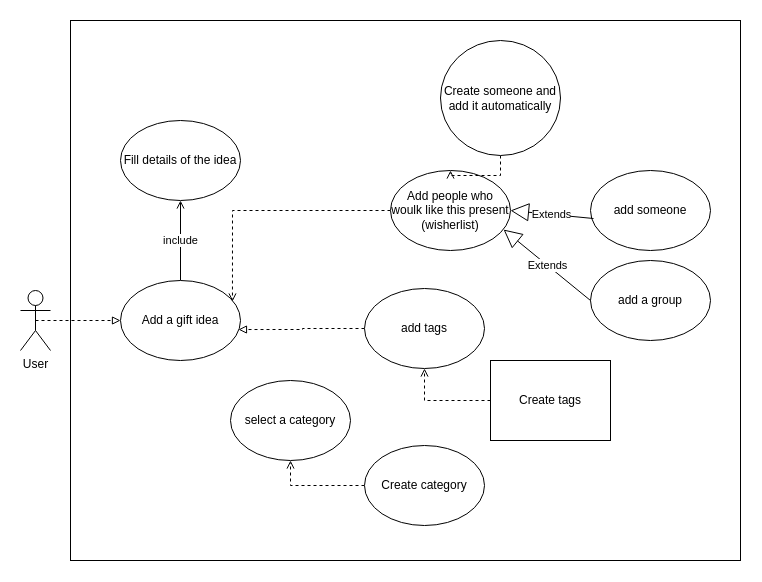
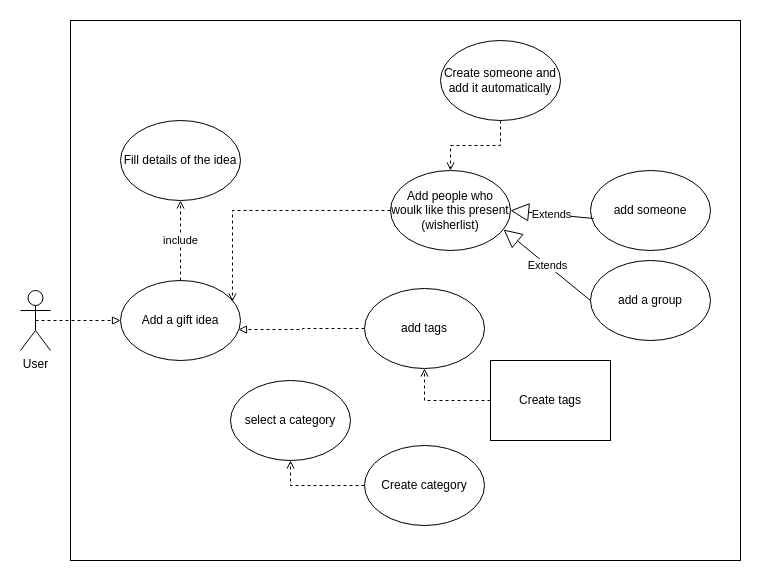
node "Create someone and add it automatically": size 120x115 -> 120x80
edge "Add a gift idea" -> "Fill details of the idea": style solid -> dashed
